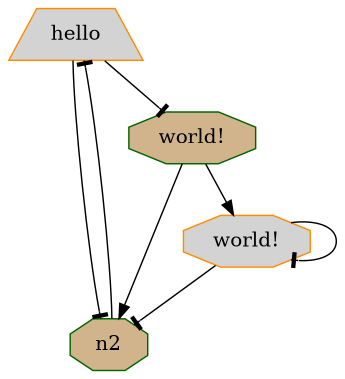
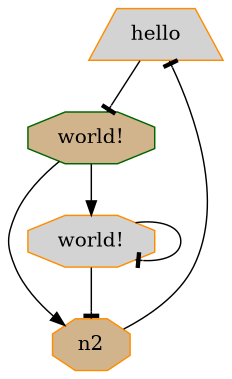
edge "hello" -> "n2": removed
node "n2": color darkgreen -> darkorange
